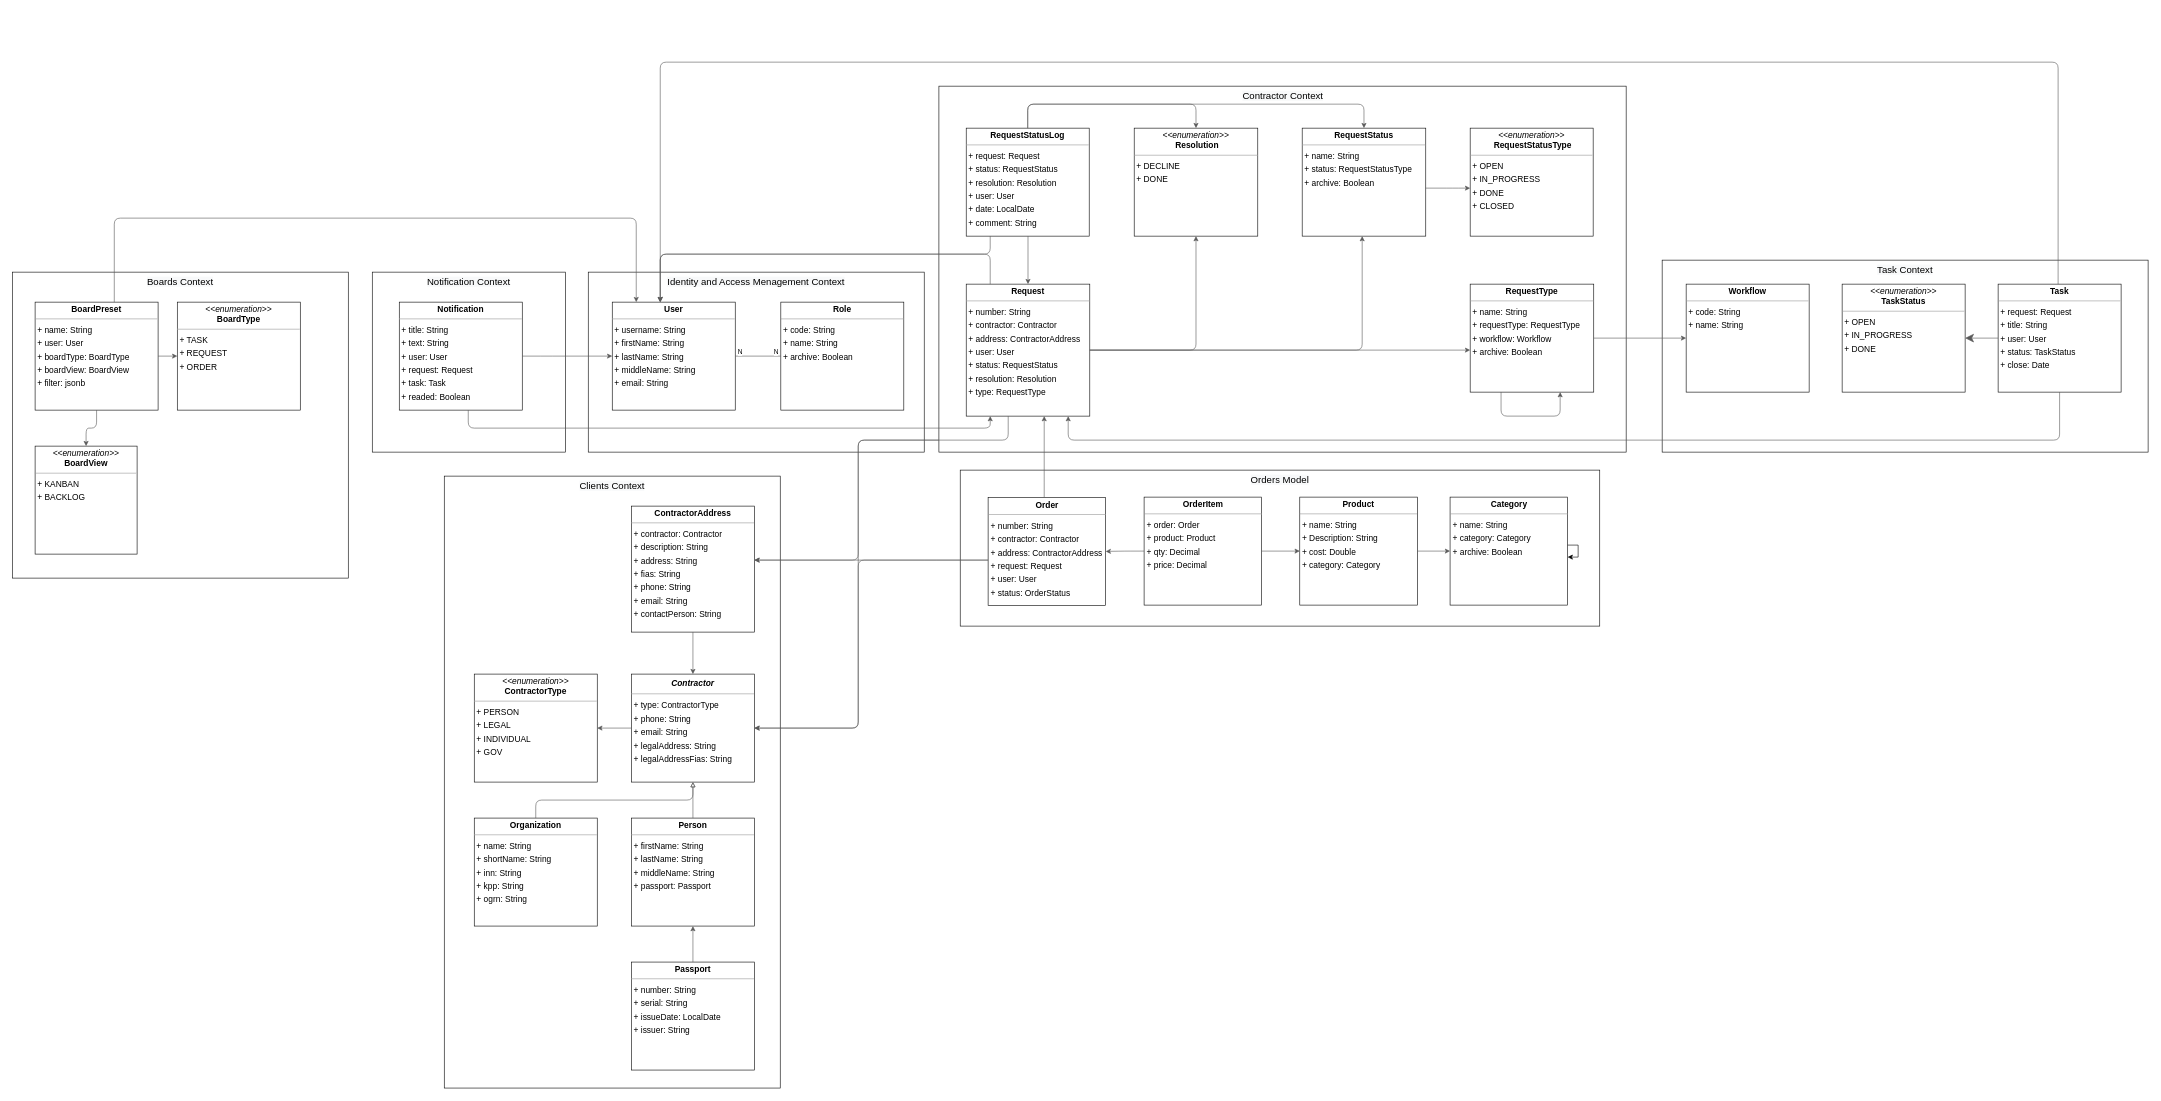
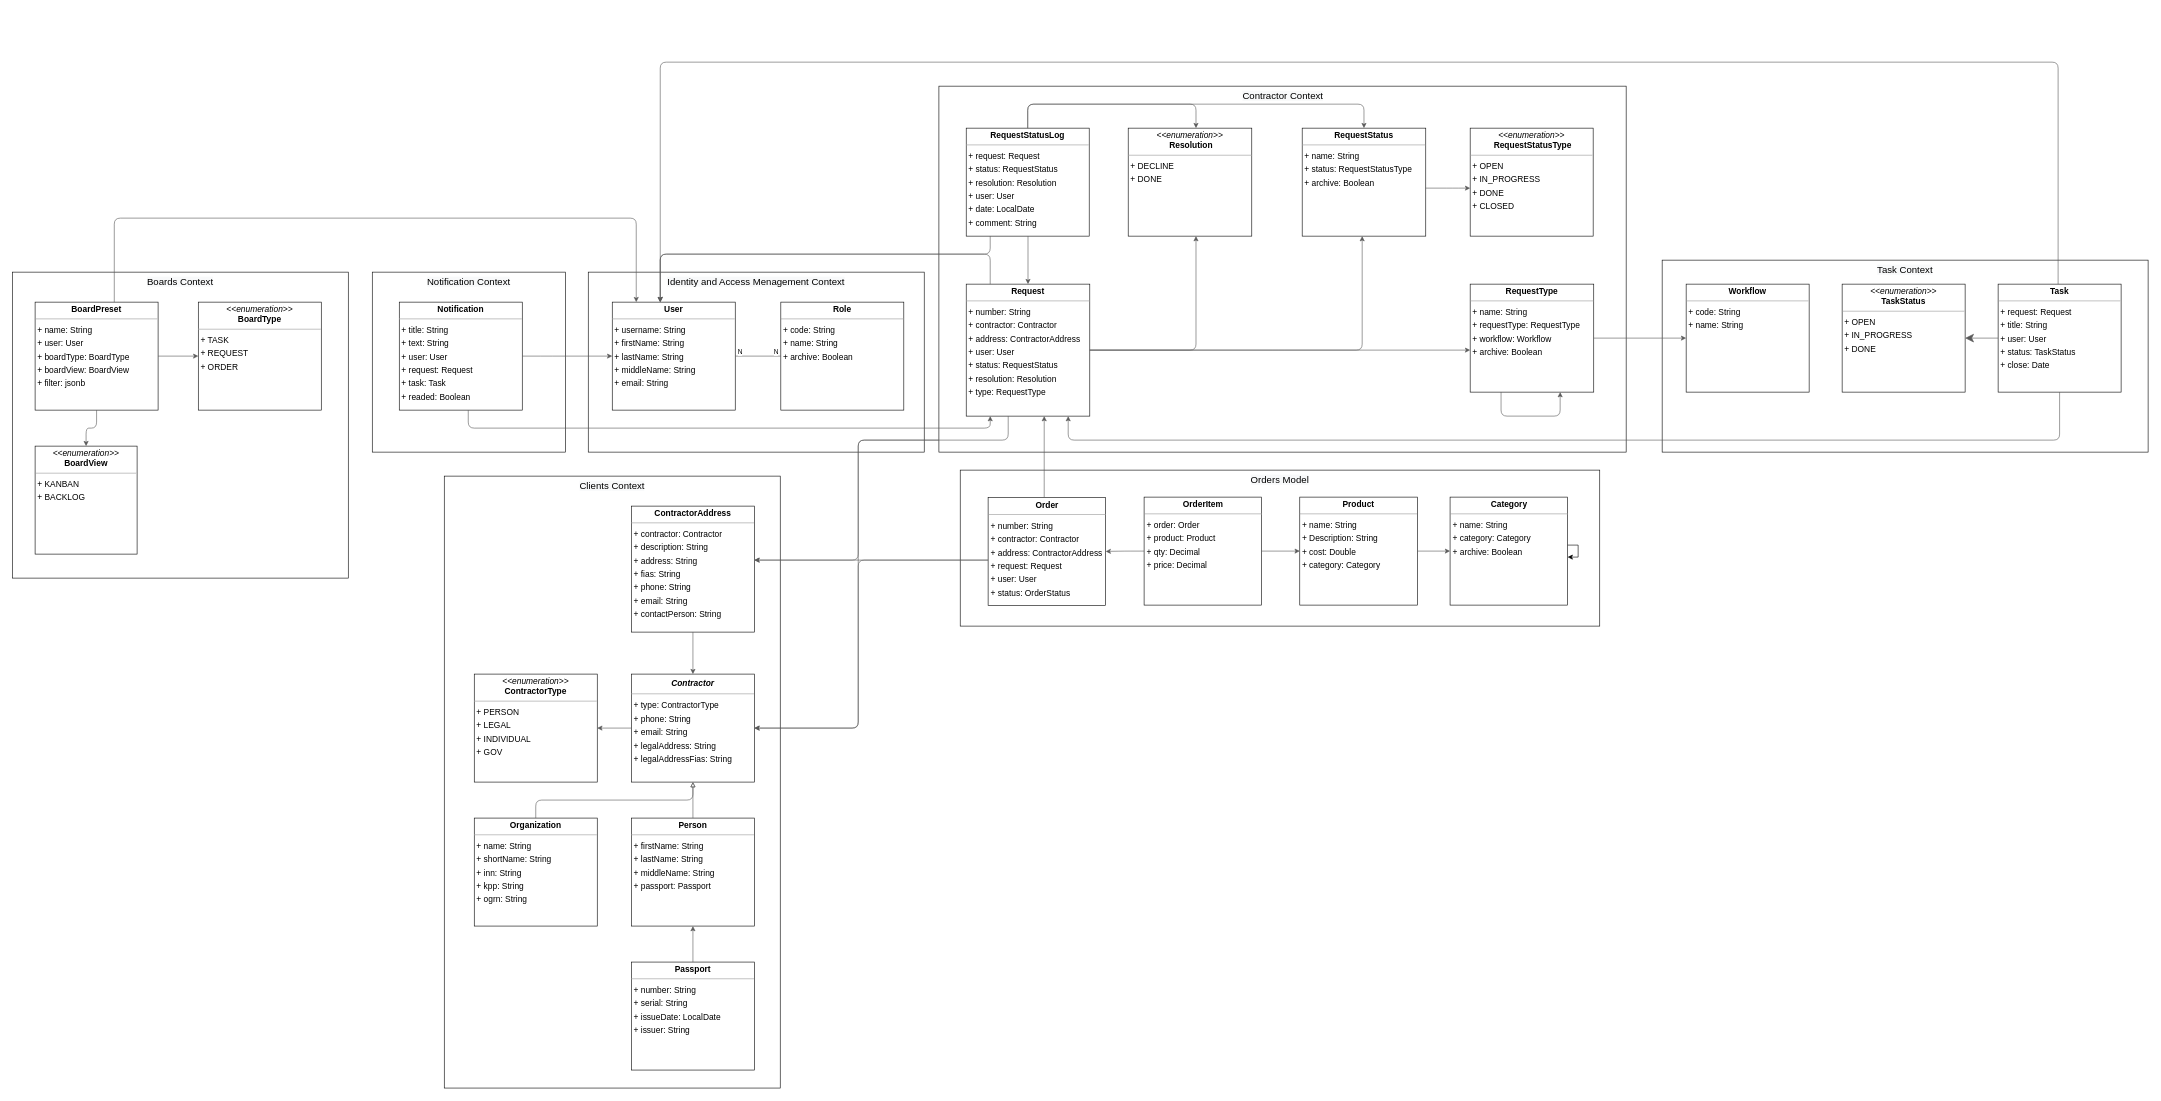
node "<<enumeration>> Resolution + DECLINE + DONE": moved (1196, 182) -> (1190, 182)
node "<<enumeration>> BoardType + TASK + REQUEST + ORDER": moved (239, 356) -> (260, 356)
